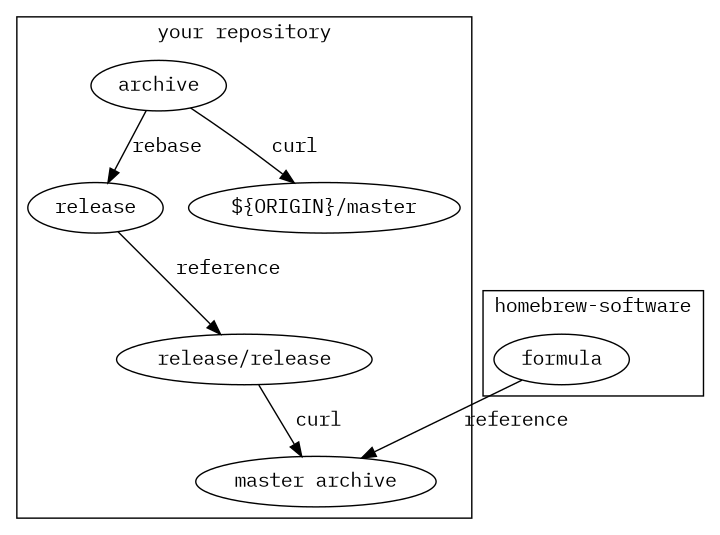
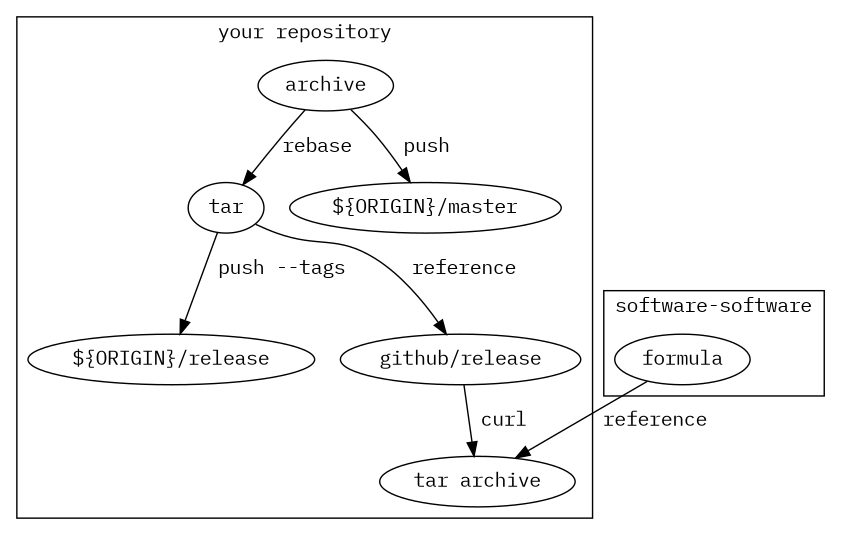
edge "archive" -> "${ORIGIN}/master": label " curl  " -> " push  "
node "release": label "release" -> "tar"
cluster "homebrew-software": label "homebrew-software" -> "software-software"
node "${ORIGIN}/release": added
node "release/release": label "release/release" -> "github/release"
node "master archive": label "master archive" -> "tar archive"
